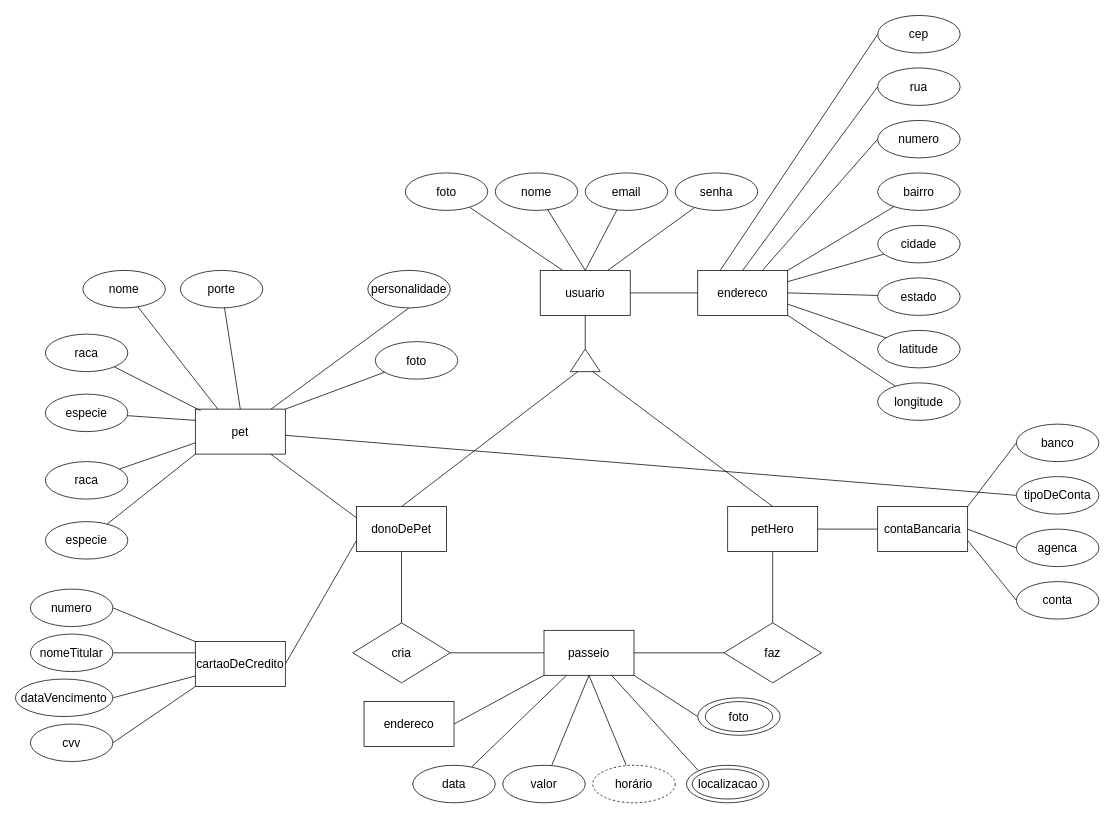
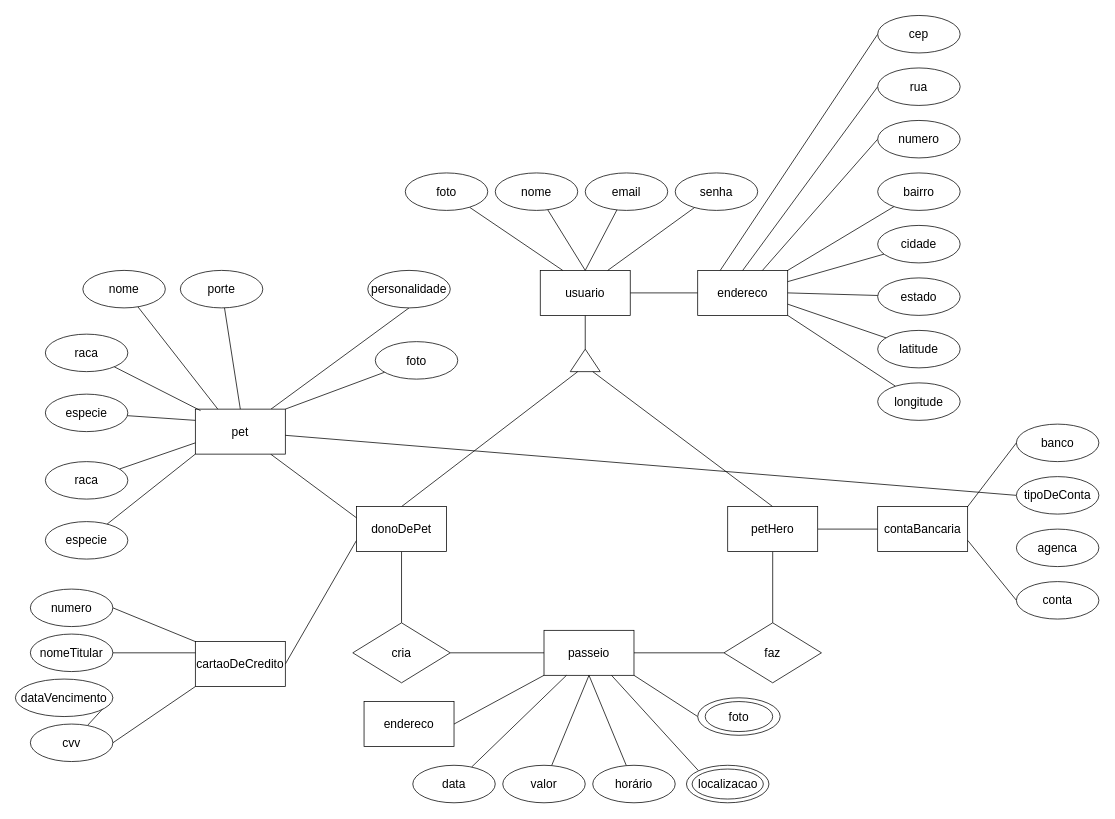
edge "contaBancaria" -- "agenca": removed
edge "cartaoDeCredito" -- "dataVencimento": now "cvv" -- "dataVencimento"
node "horário": style dashed -> solid
